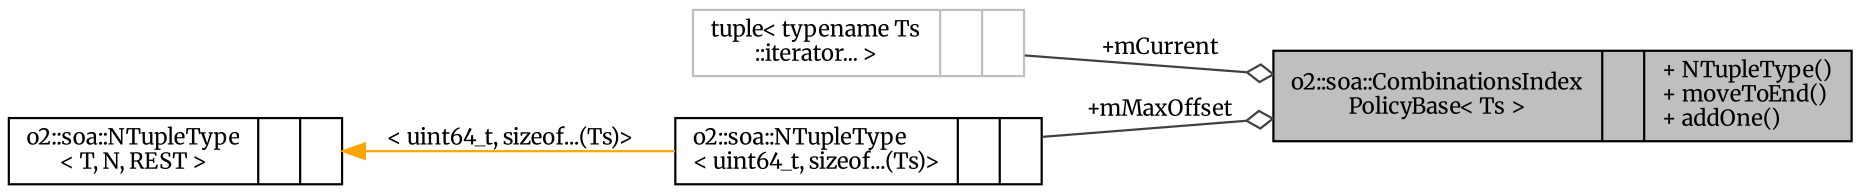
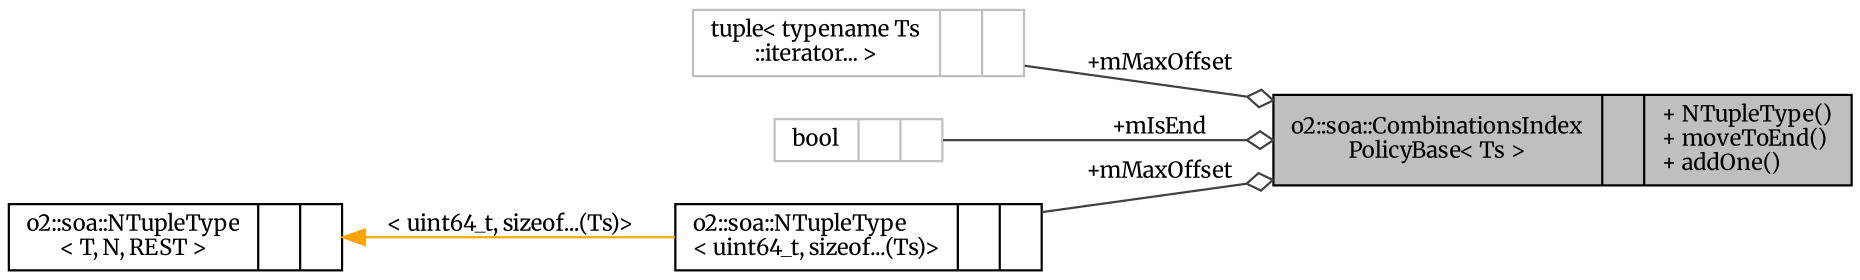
edge "tuple< typename Ts" -> "o2::soa::CombinationsIndex": label " +mCurrent" -> " +mMaxOffset"
node "bool": added
